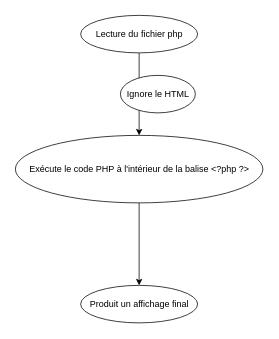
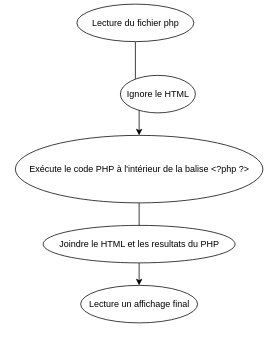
node "Lecture du fichier php": moved (139, 34) -> (135, 23)
node "Joindre le HTML et les resultats du PHP": added
node "Produit un affichage final": label "Produit un affichage final" -> "Lecture un affichage final"
